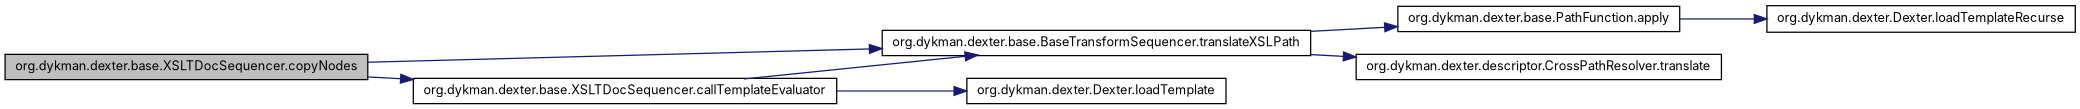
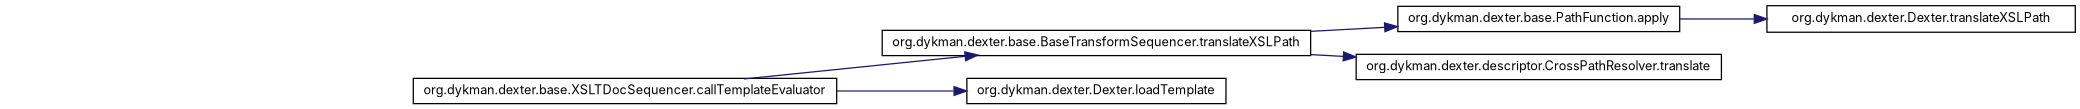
node "org.dykman.dexter.Dexter.loadTemplateRecurse": label "org.dykman.dexter.Dexter.loadTemplateRecurse" -> "org.dykman.dexter.Dexter.translateXSLPath"
node "org.dykman.dexter.base.XSLTDocSequencer.copyNodes": removed
